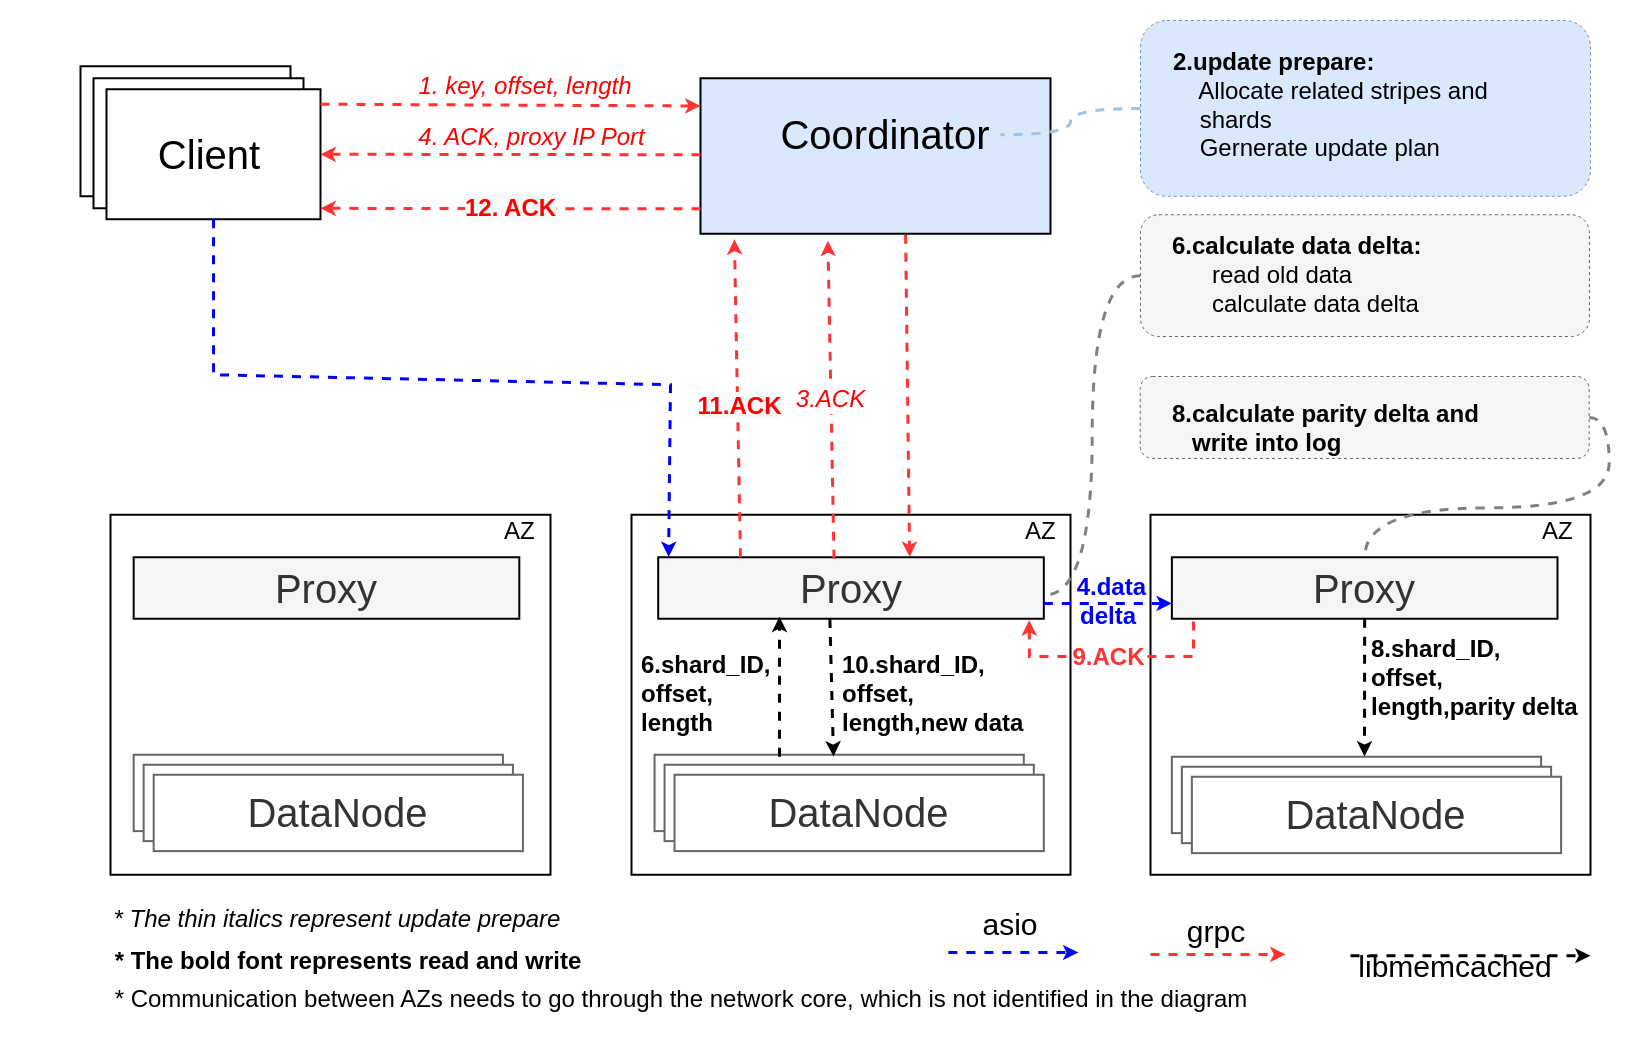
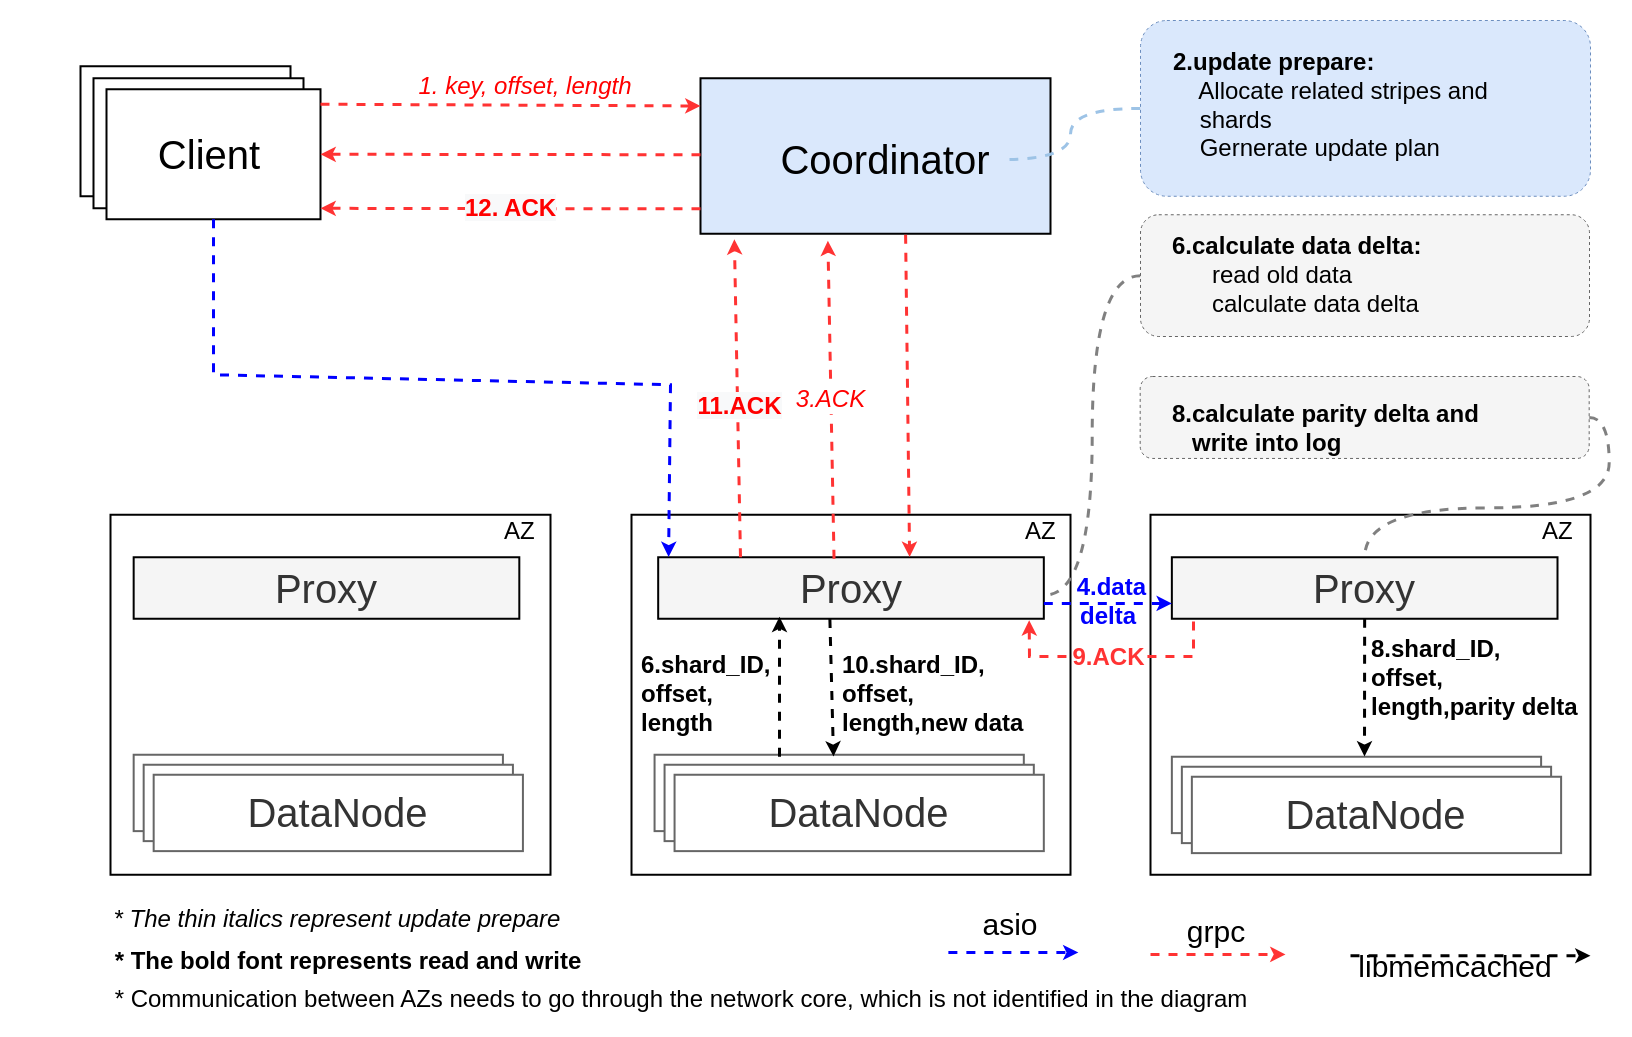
node "Coordinator": moved (886, 135) -> (886, 160)
node "4. ACK, proxy IP Port": removed
